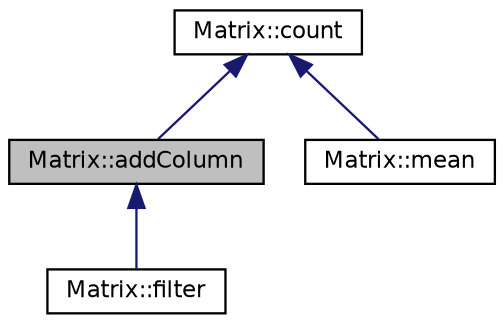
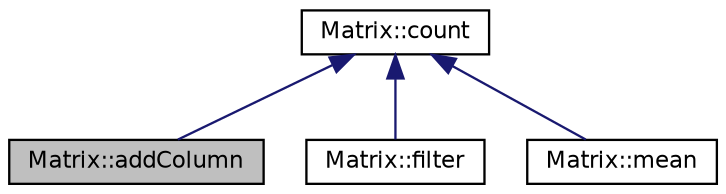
edge "Matrix::filter" -> "Matrix::addColumn": now "Matrix::filter" -> "Matrix::count"
